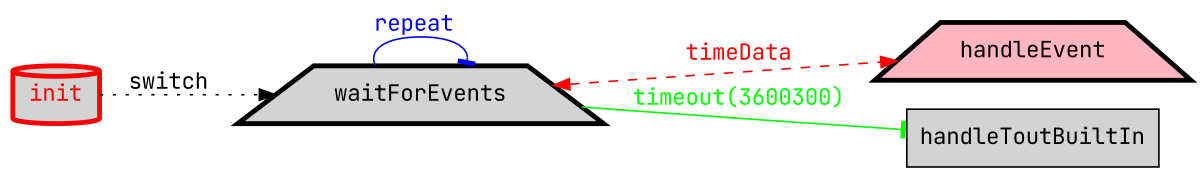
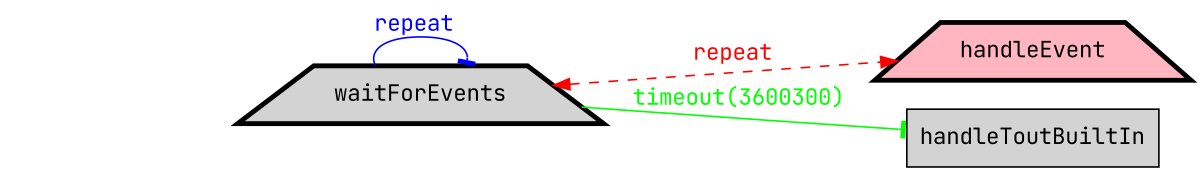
edge "handleEvent" -- "waitForEvents": label "timeData" -> "repeat "
node "init": removed
